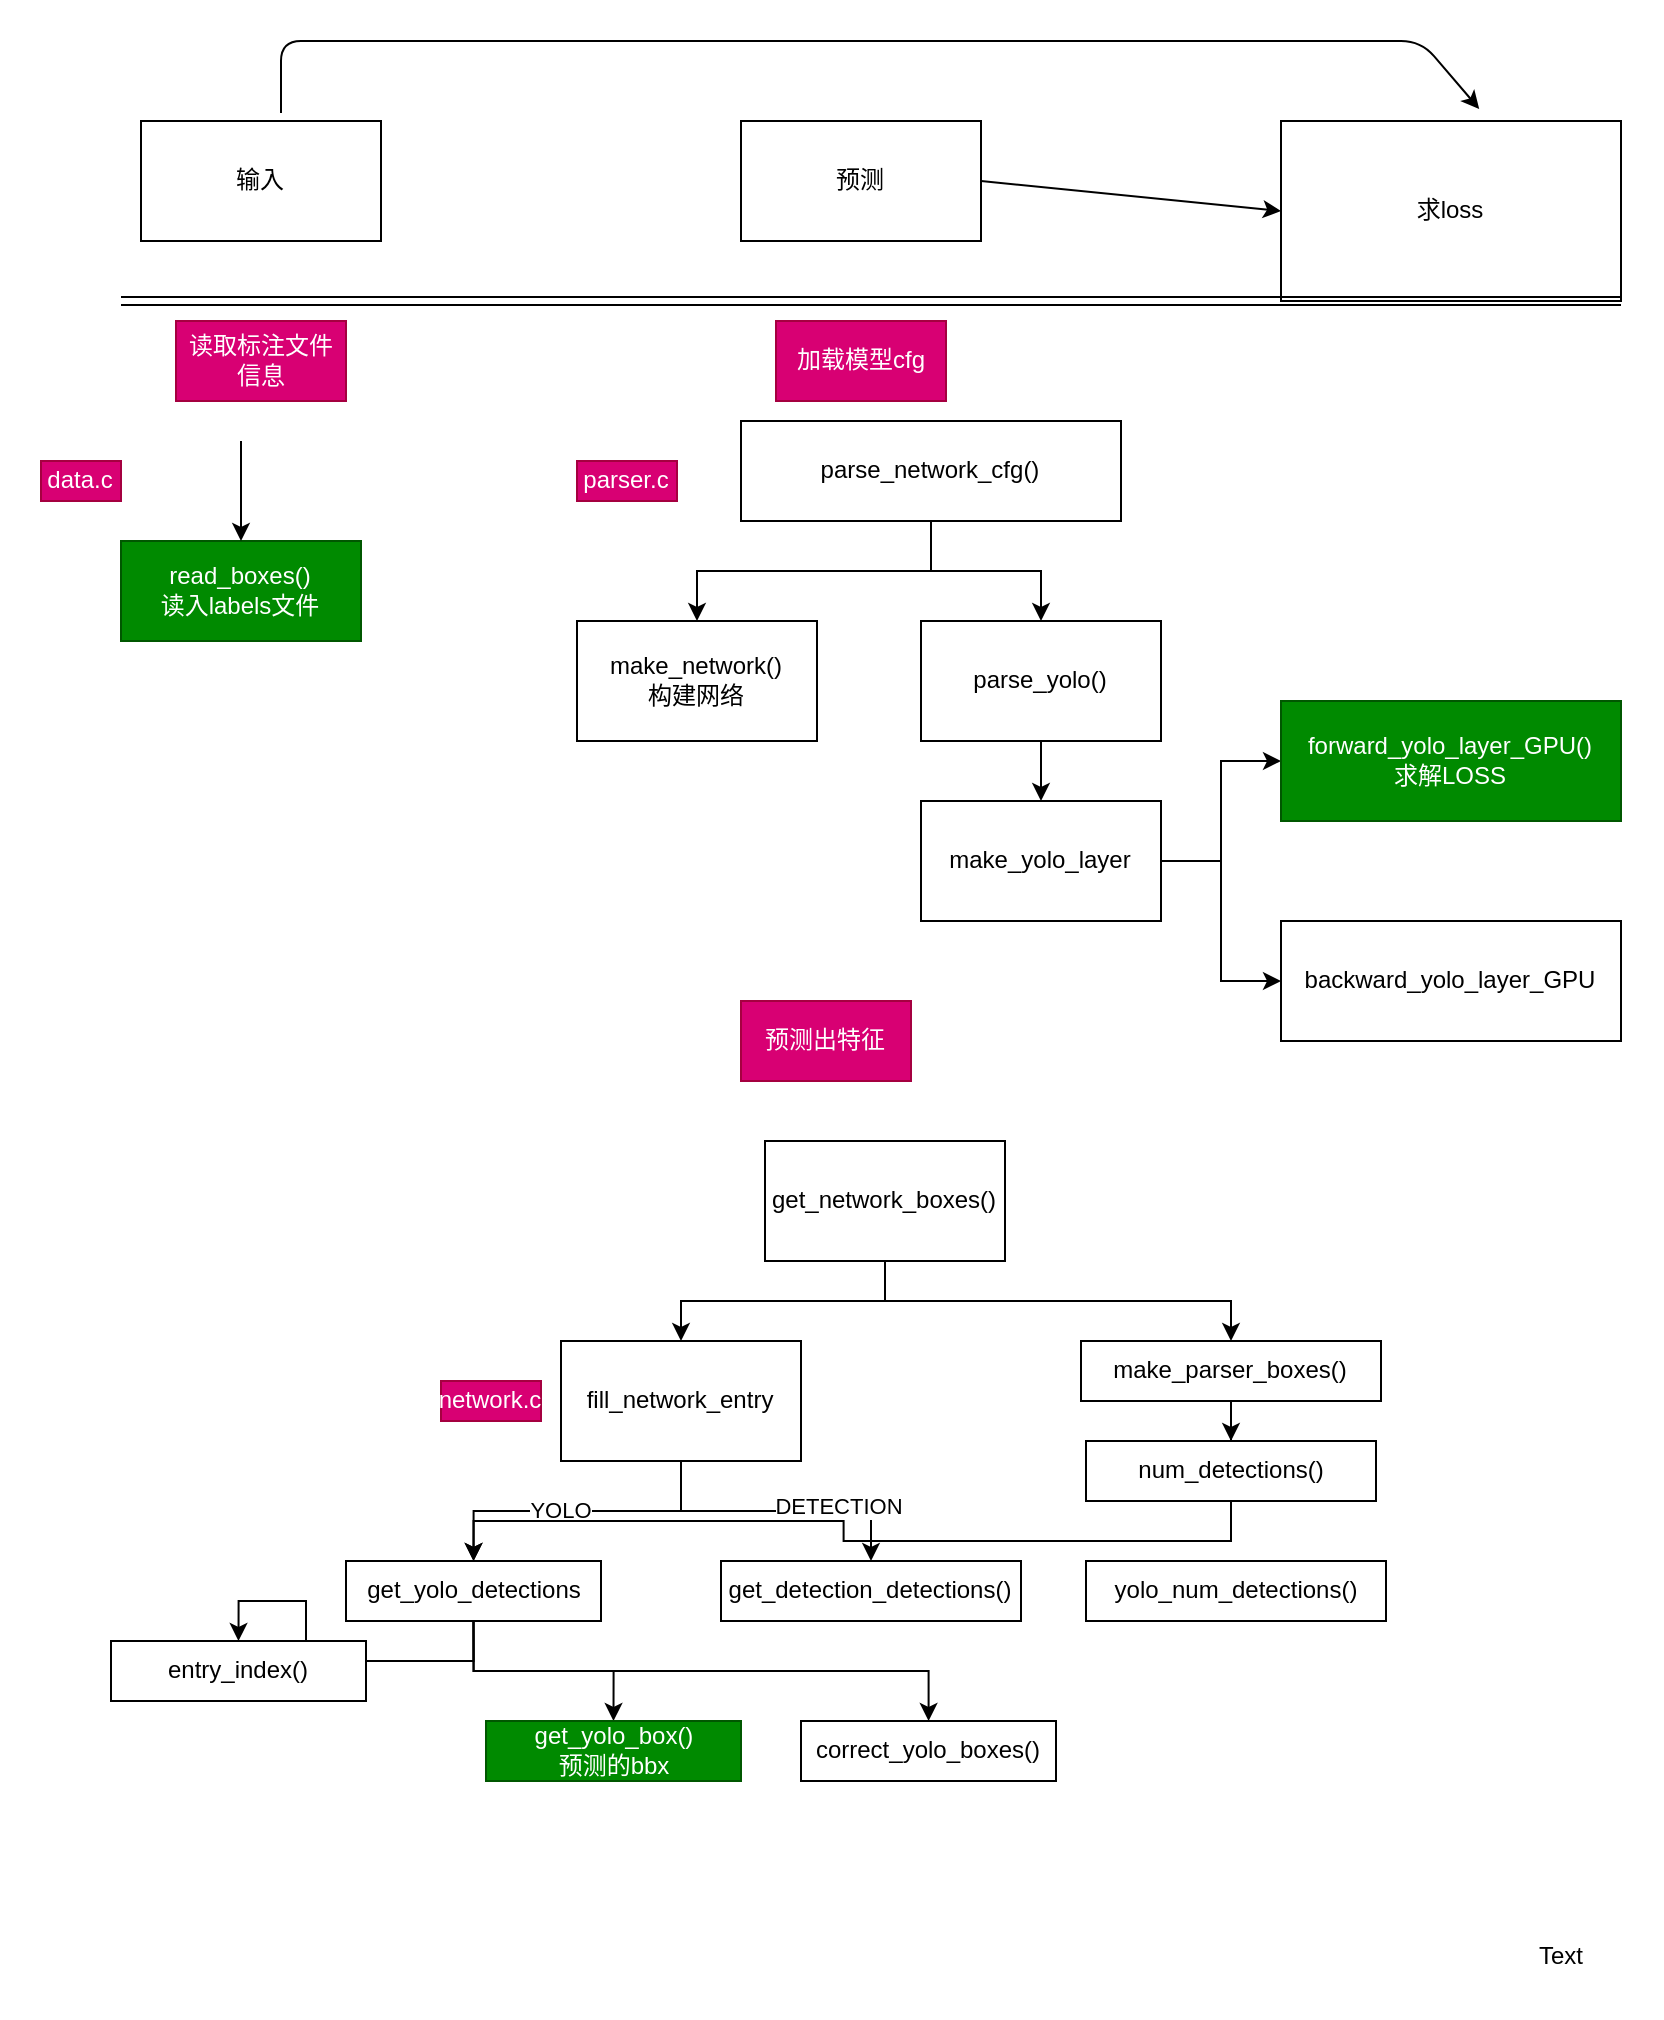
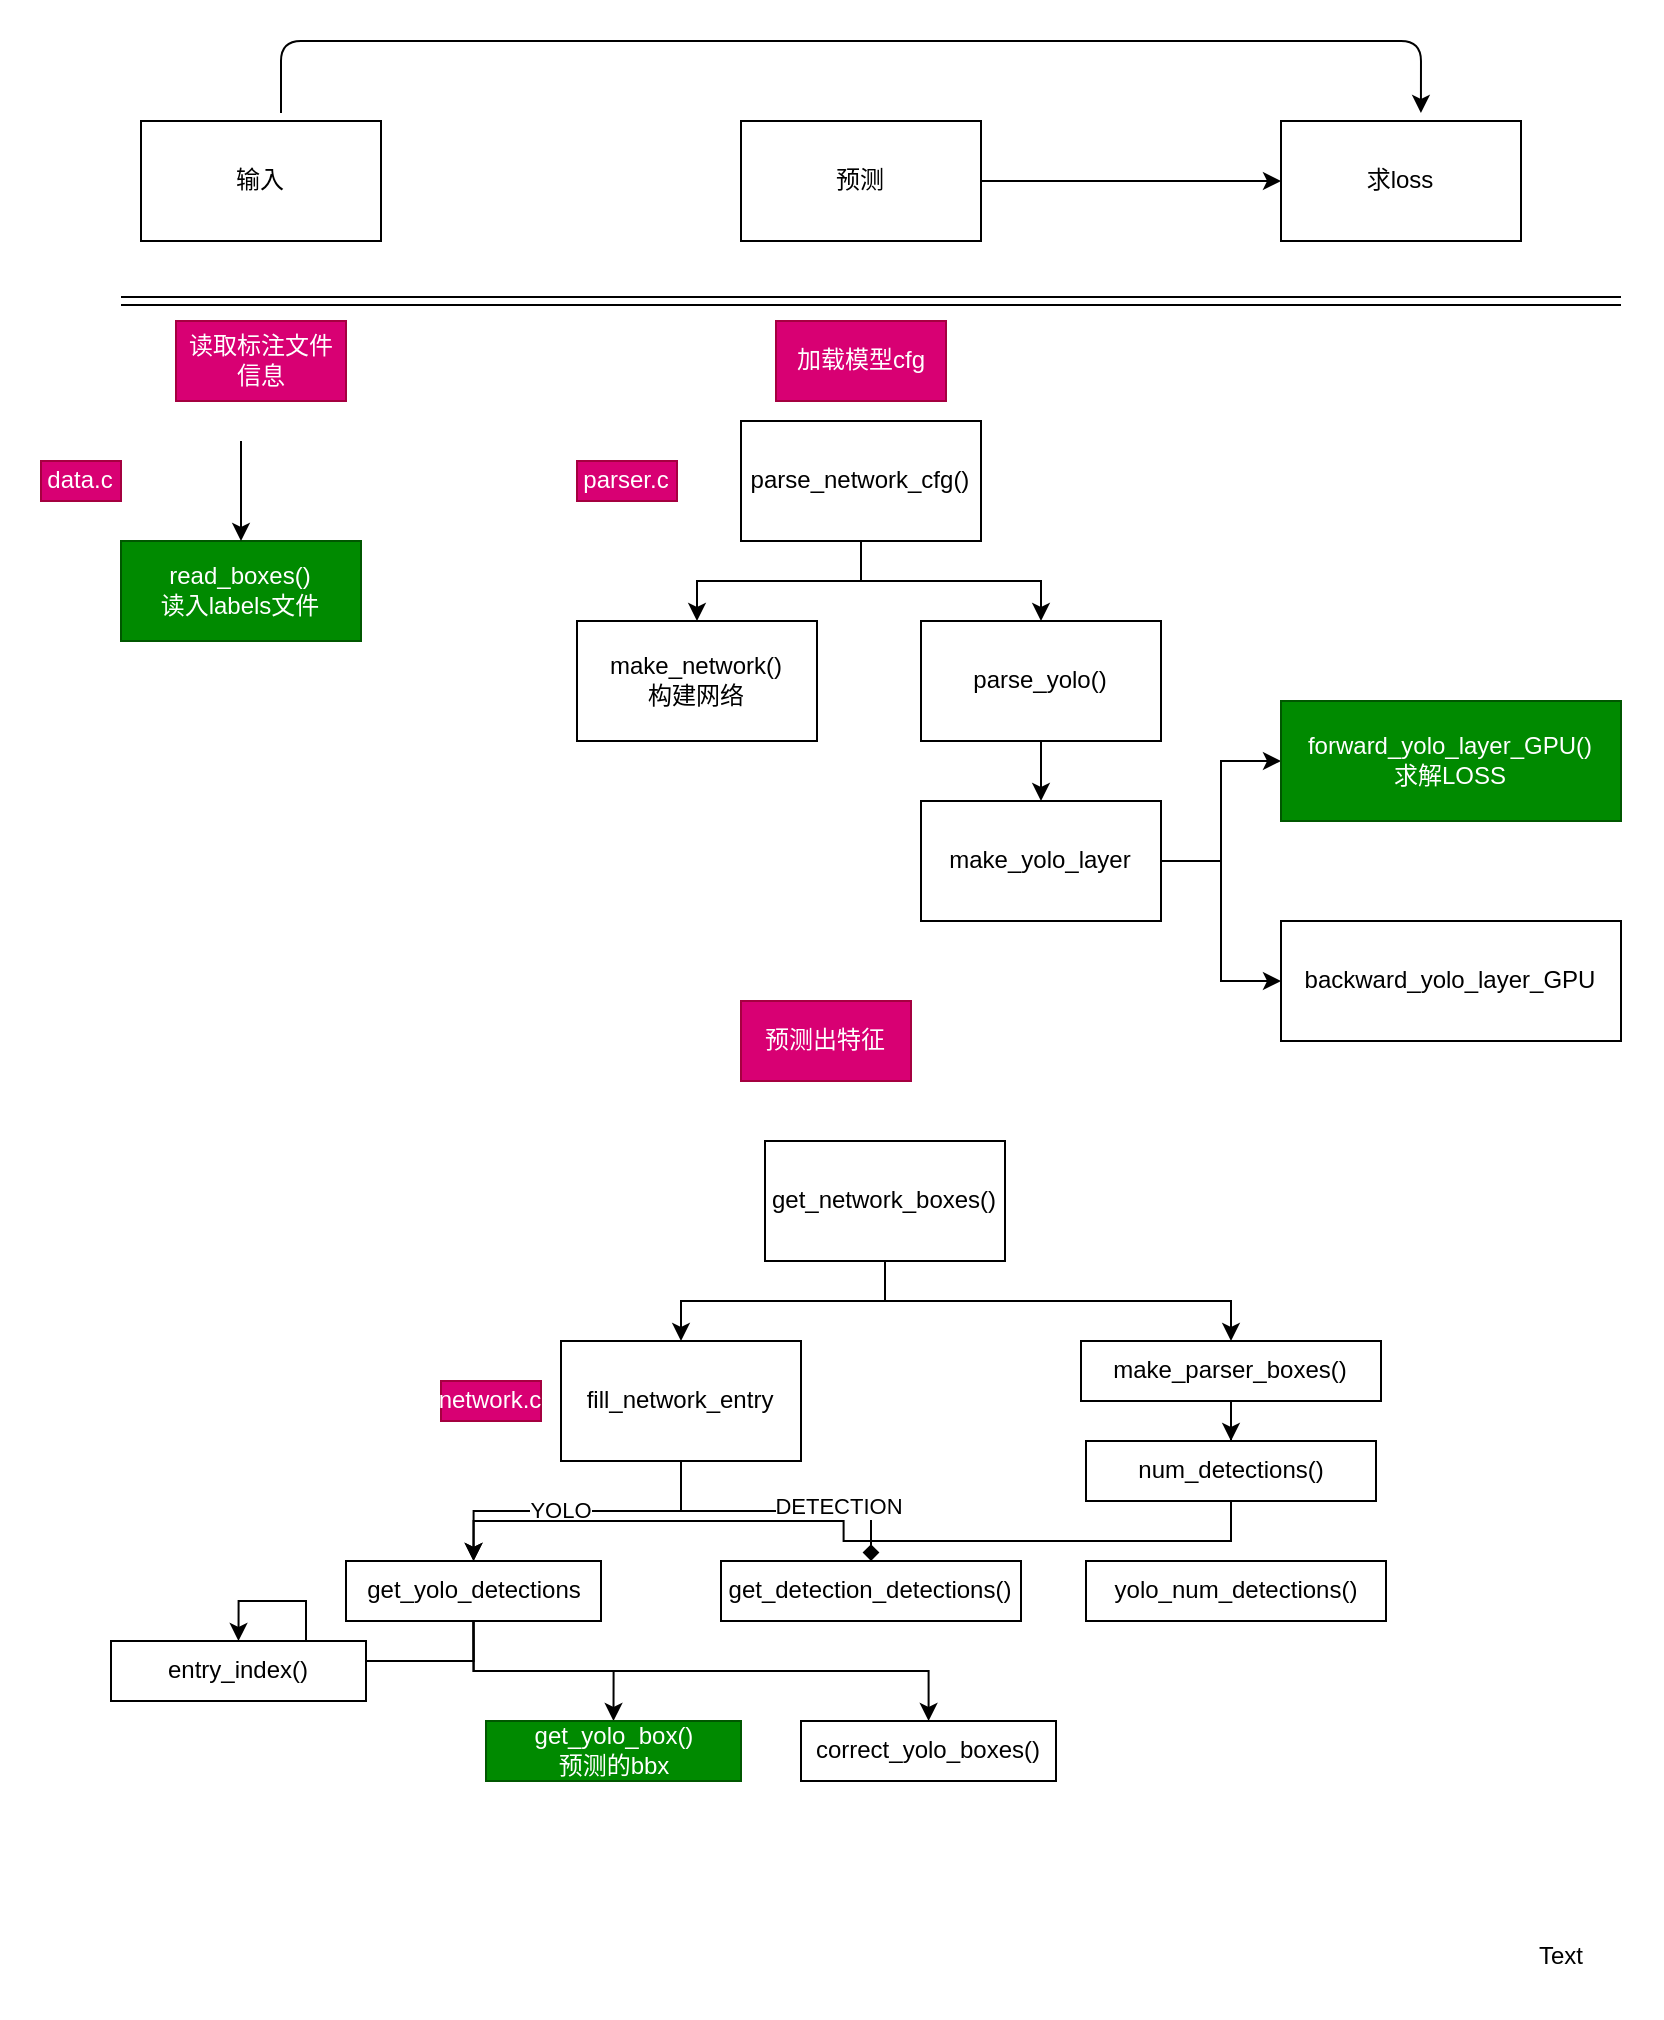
node "求loss": size 340x180 -> 240x120
node "parse_network_cfg()": size 380x100 -> 240x120
edge "fill_network_entry" -> "get_detection_detections()": arrowhead classic -> diamond
